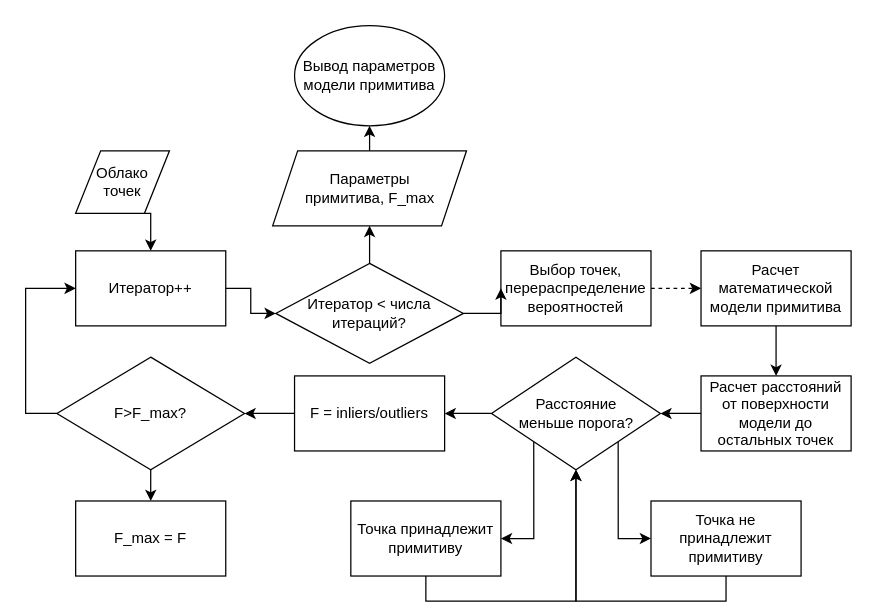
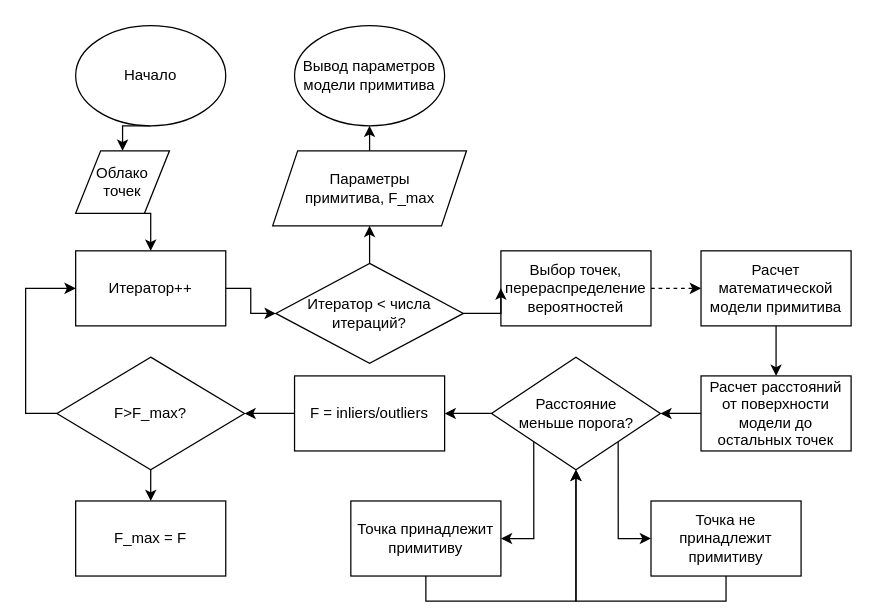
node "Начало": added
edge "Начало" -> "Облако точек": added
